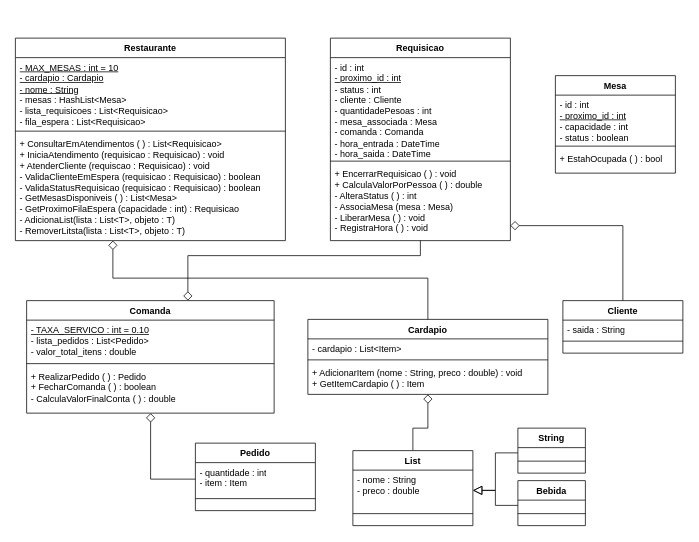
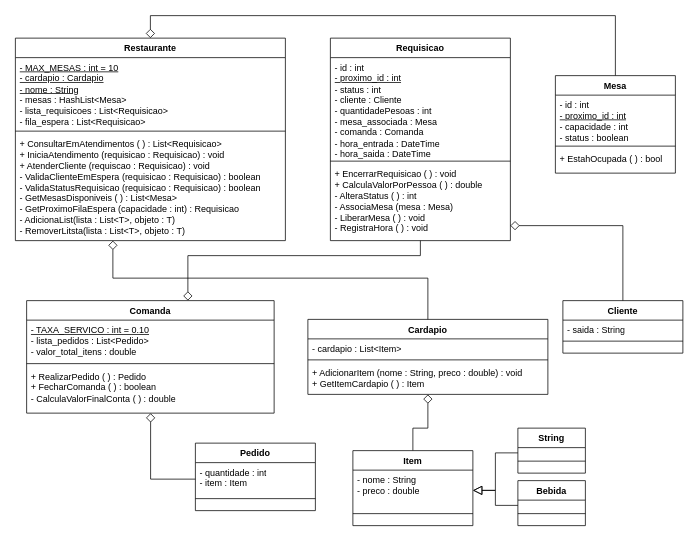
edge "Mesa" -> "Restaurante": added
node "List": label "List" -> "Item"
